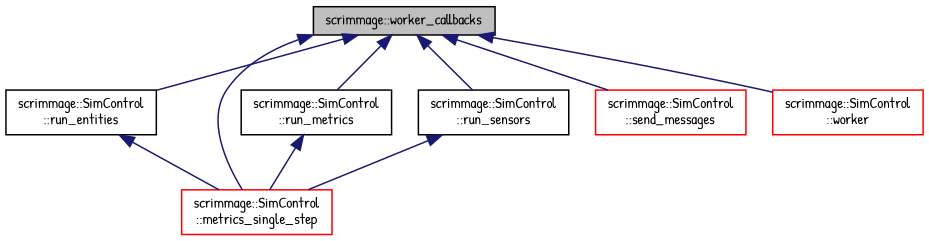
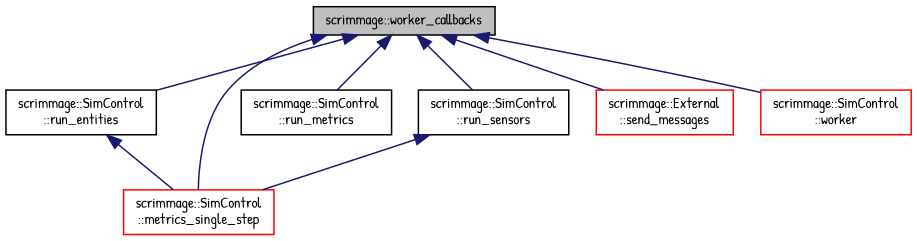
node "scrimmage::SimControl ::send_messages": label "scrimmage::SimControl ::send_messages" -> "scrimmage::External ::send_messages"
edge "scrimmage::SimControl ::metrics_single_step" -> "scrimmage::SimControl ::run_metrics": removed
